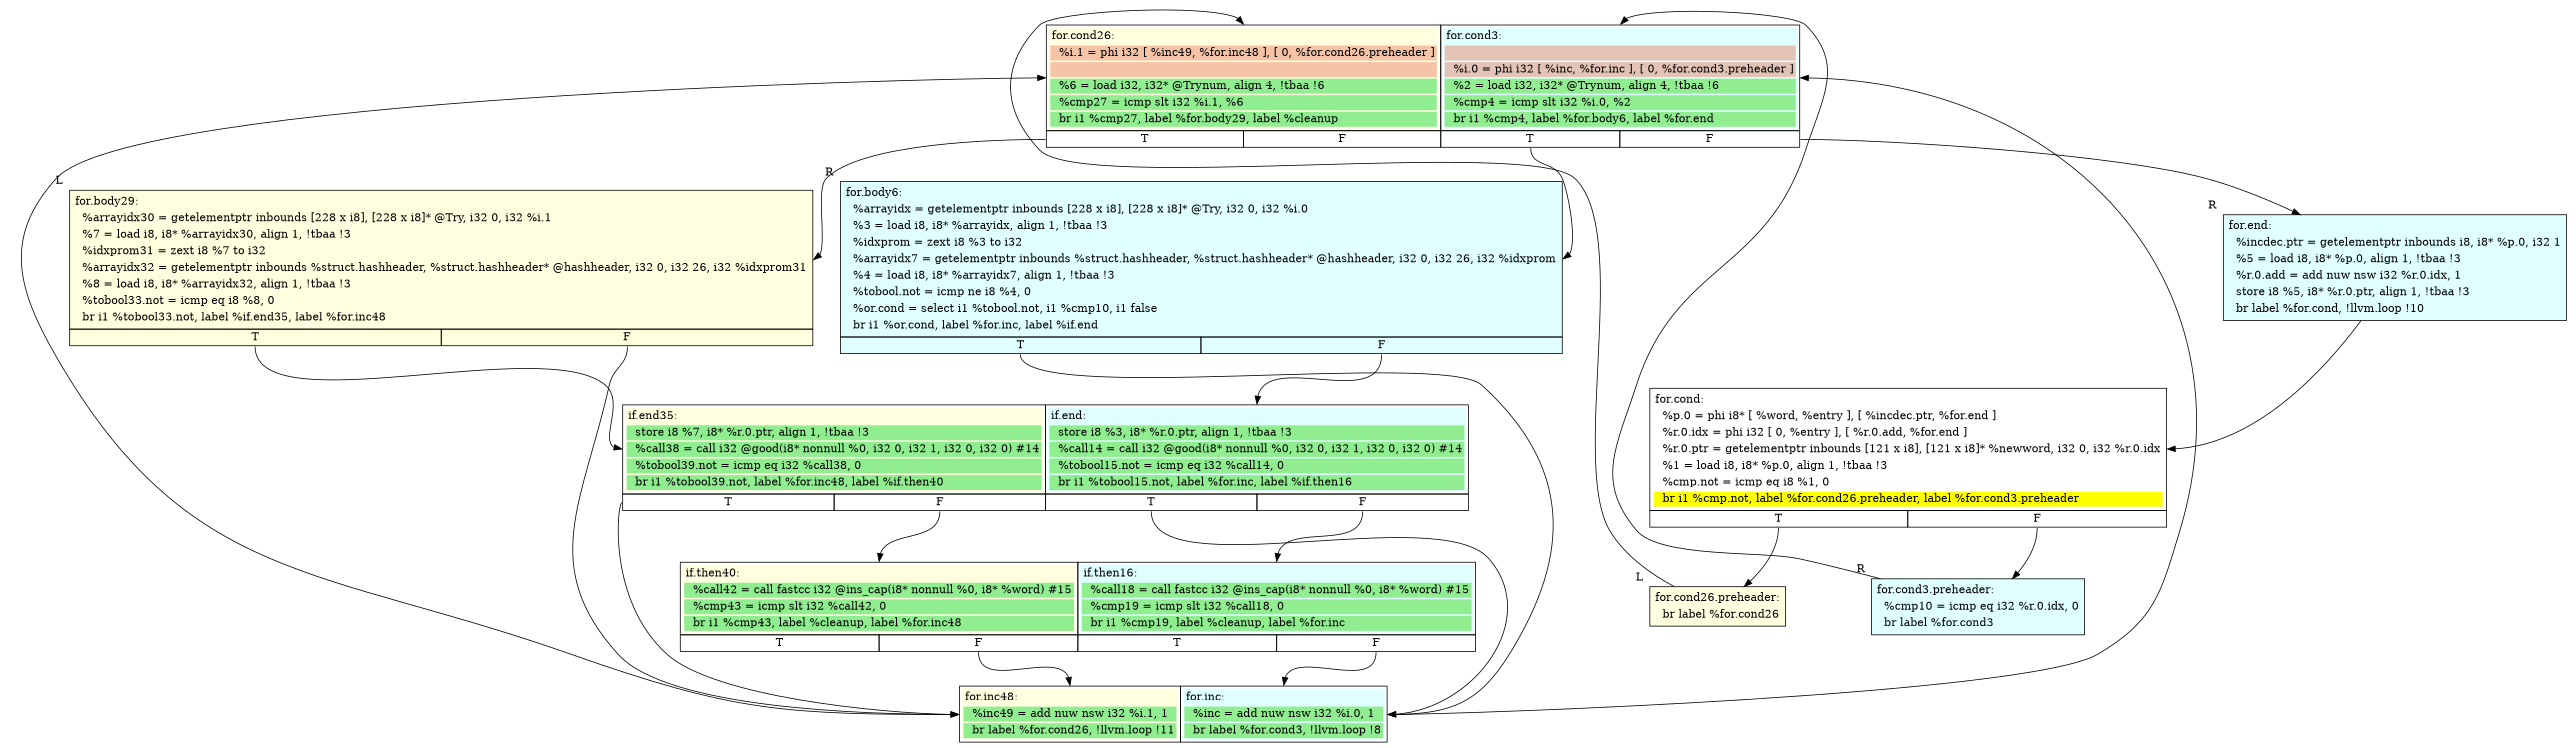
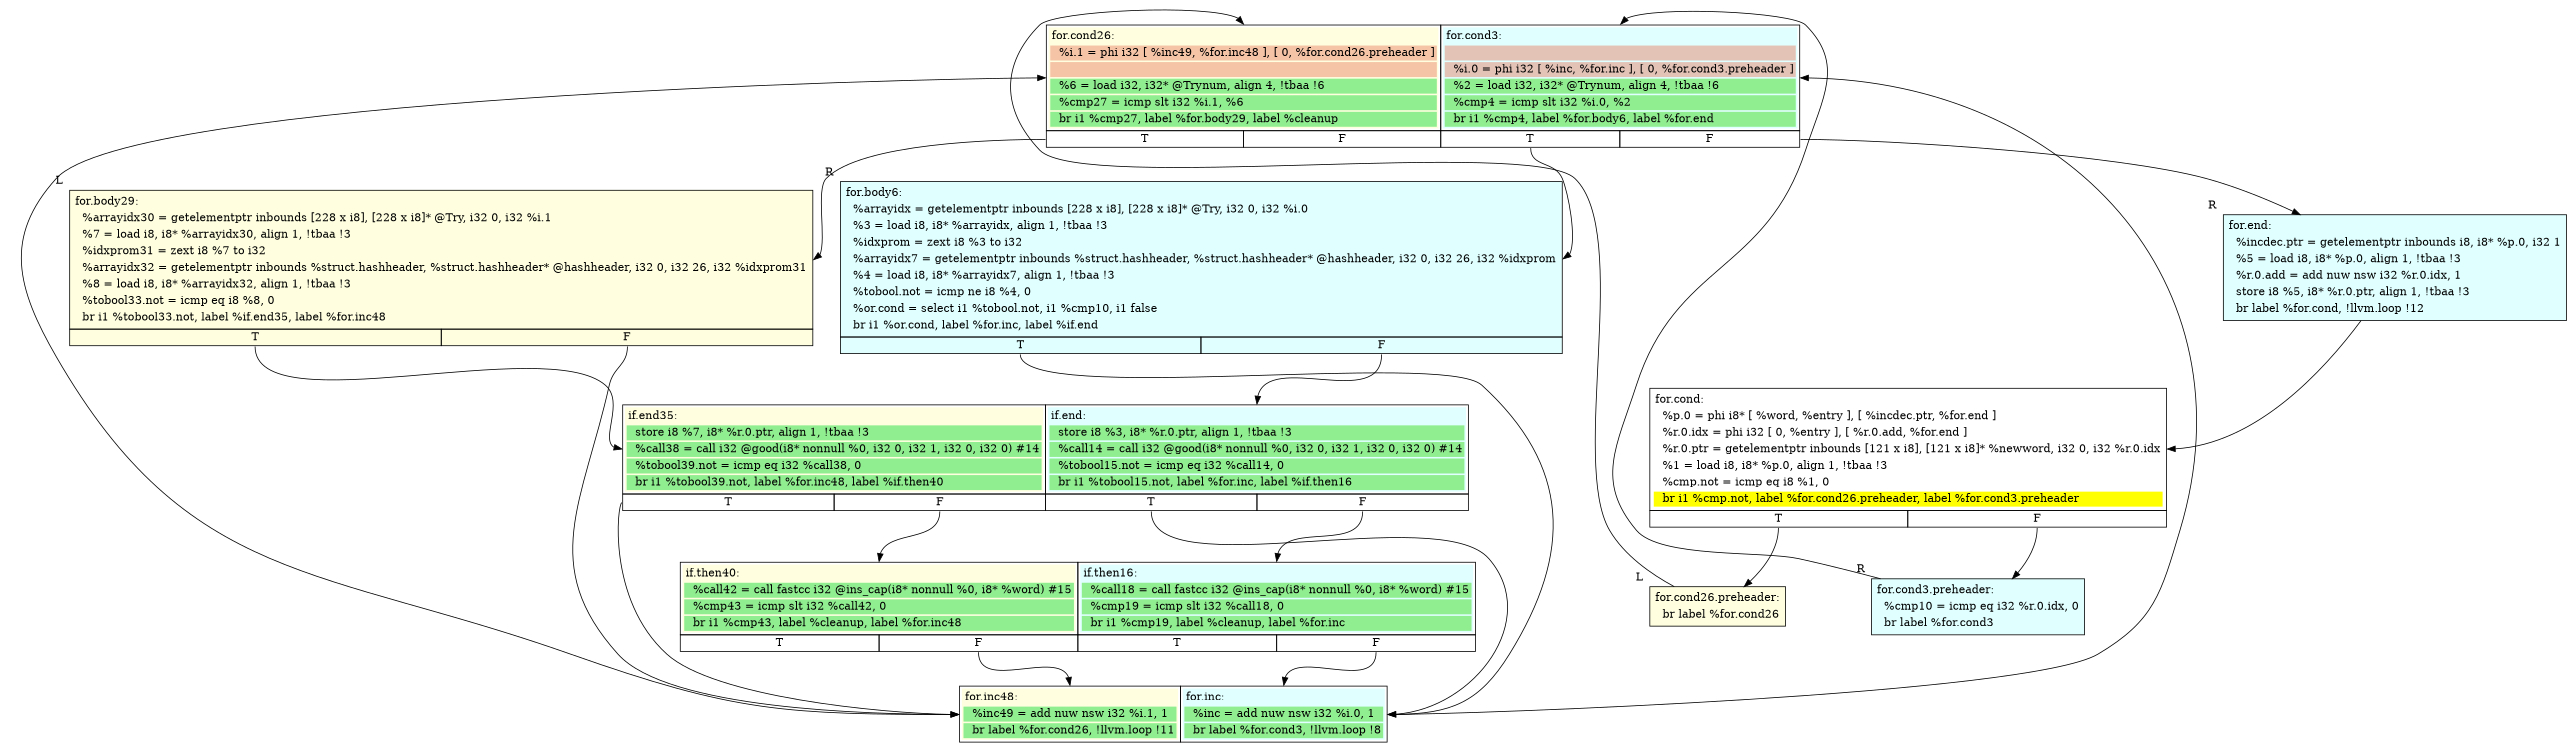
node "for.end:": text "br label %for.cond, !llvm.loop !10" -> "br label %for.cond, !llvm.loop !12"
